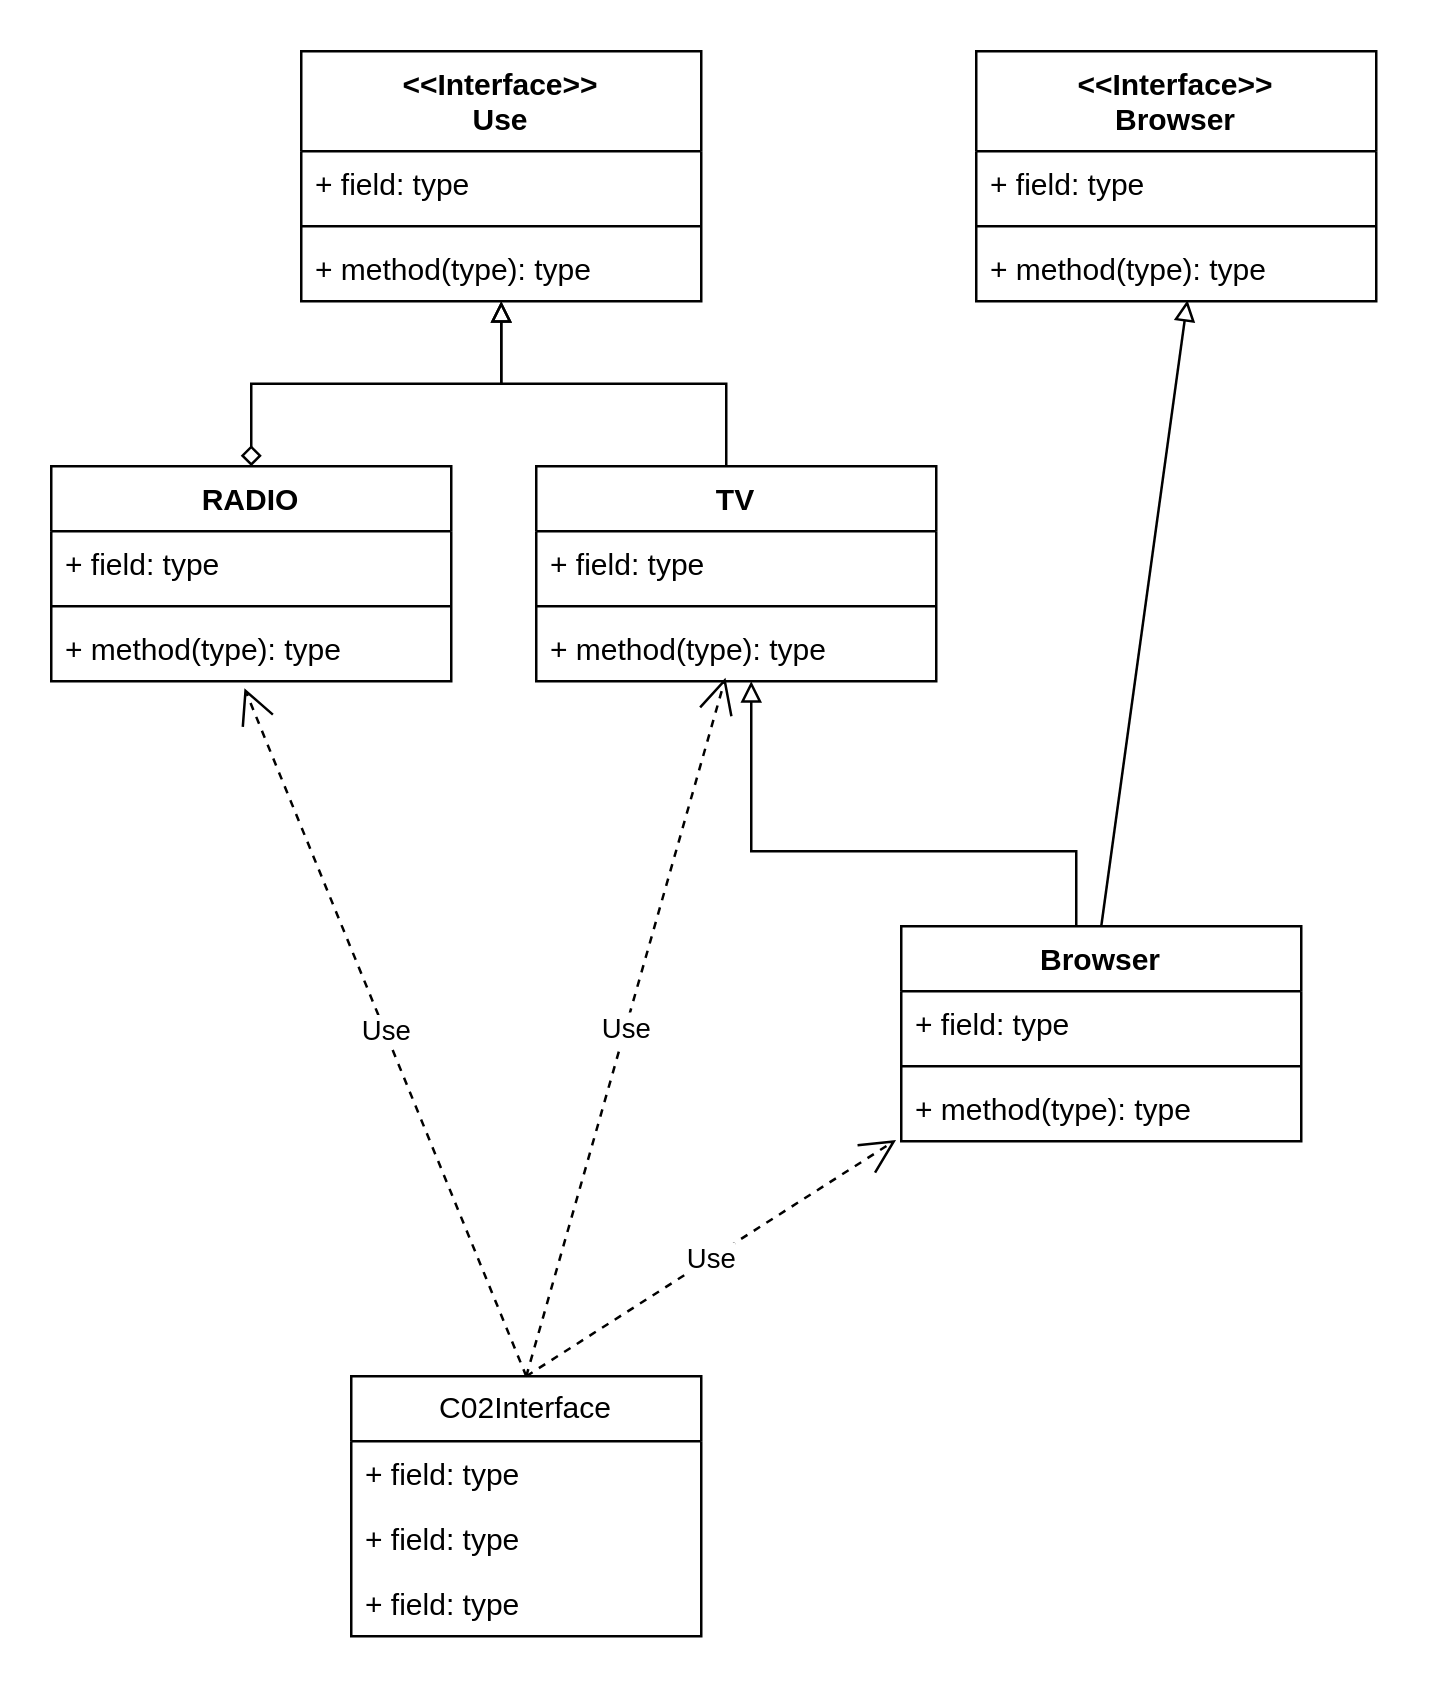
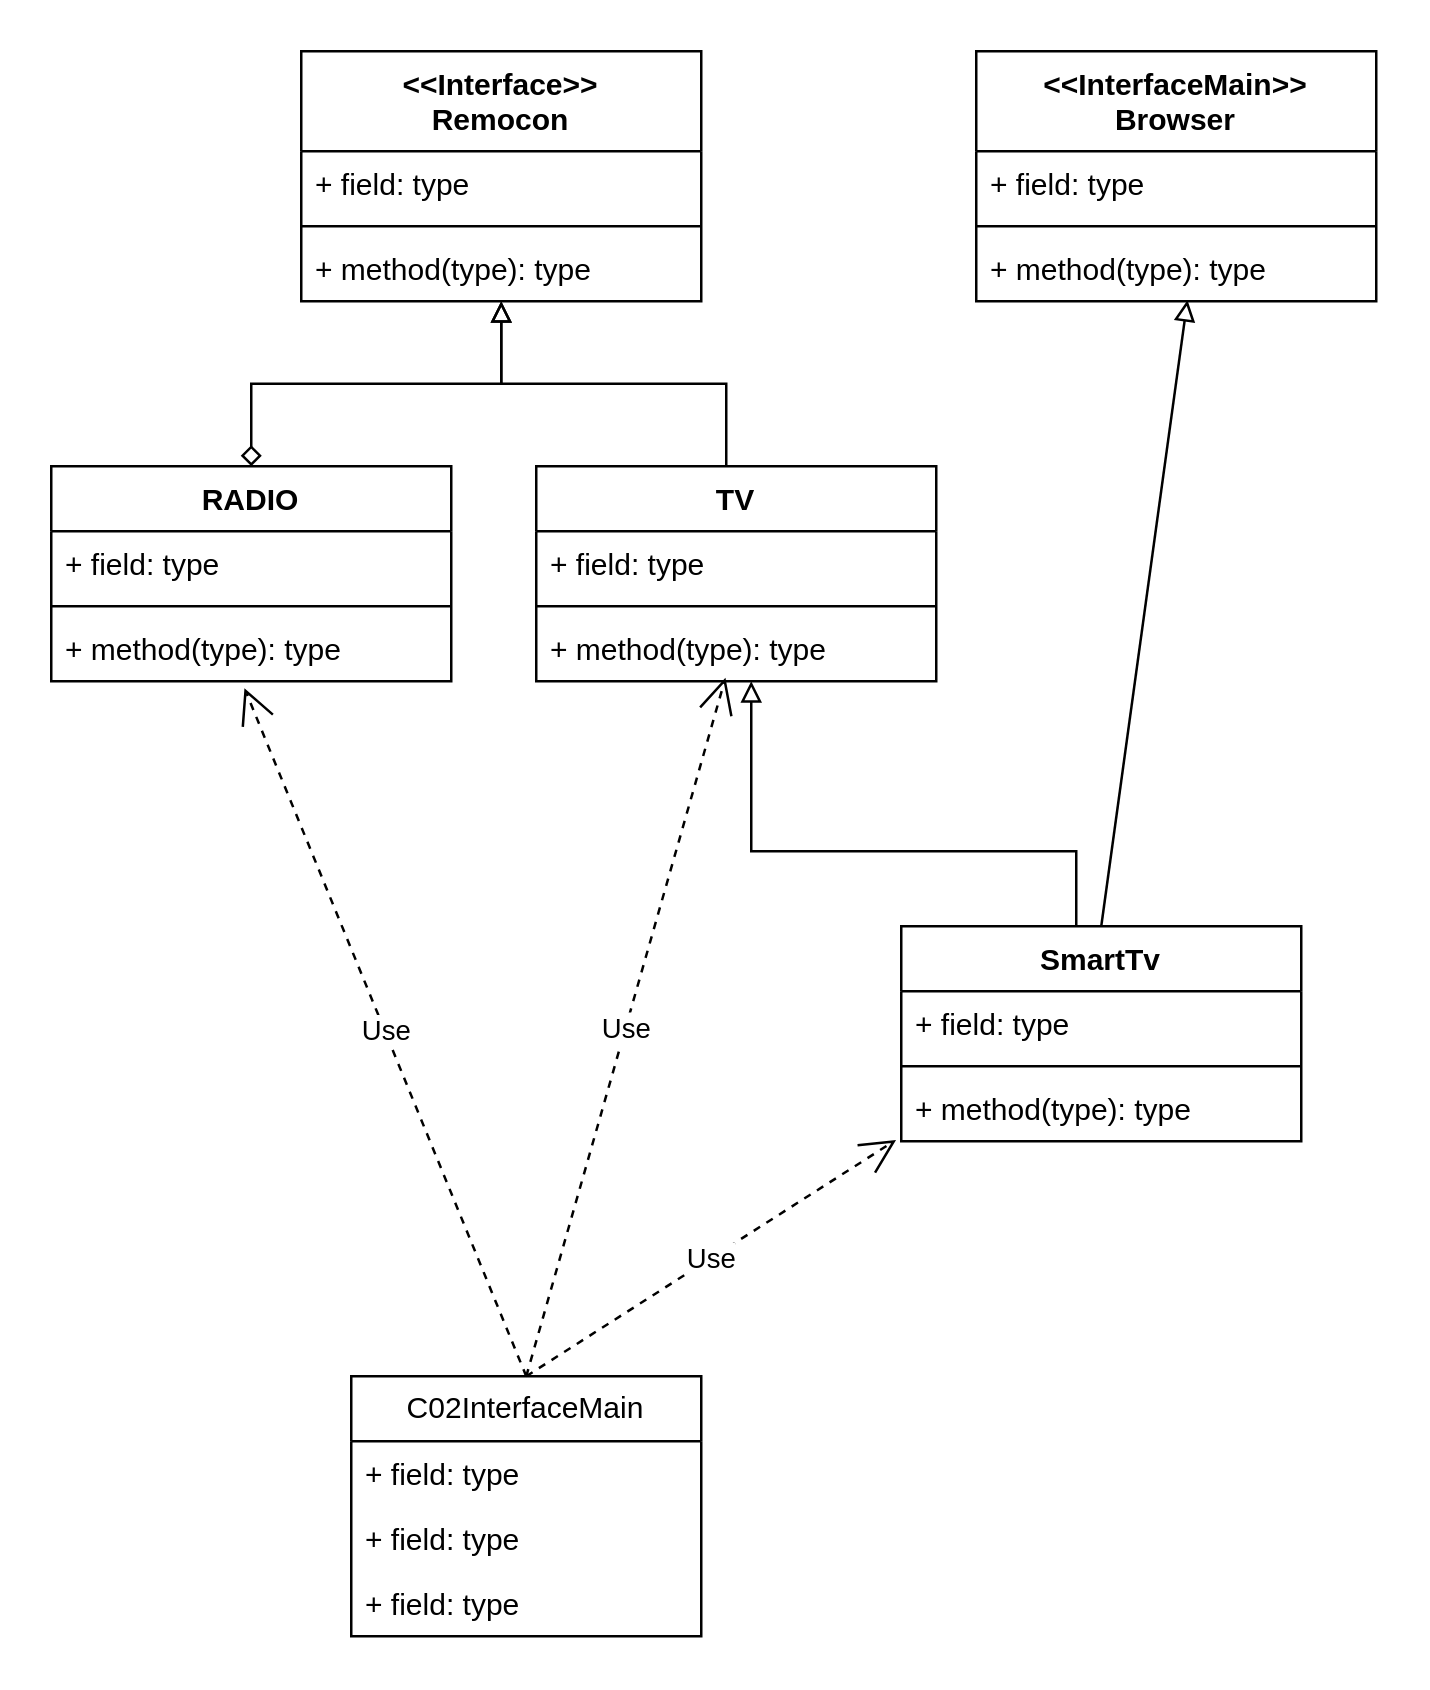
node "<<Interface>> Use": label "<<Interface>> Use" -> "<<Interface>> Remocon"
node "<<Interface>> Browser": label "<<Interface>> Browser" -> "<<InterfaceMain>> Browser"
node "Browser": label "Browser" -> "SmartTv"
node "C02Interface": label "C02Interface" -> "C02InterfaceMain"
